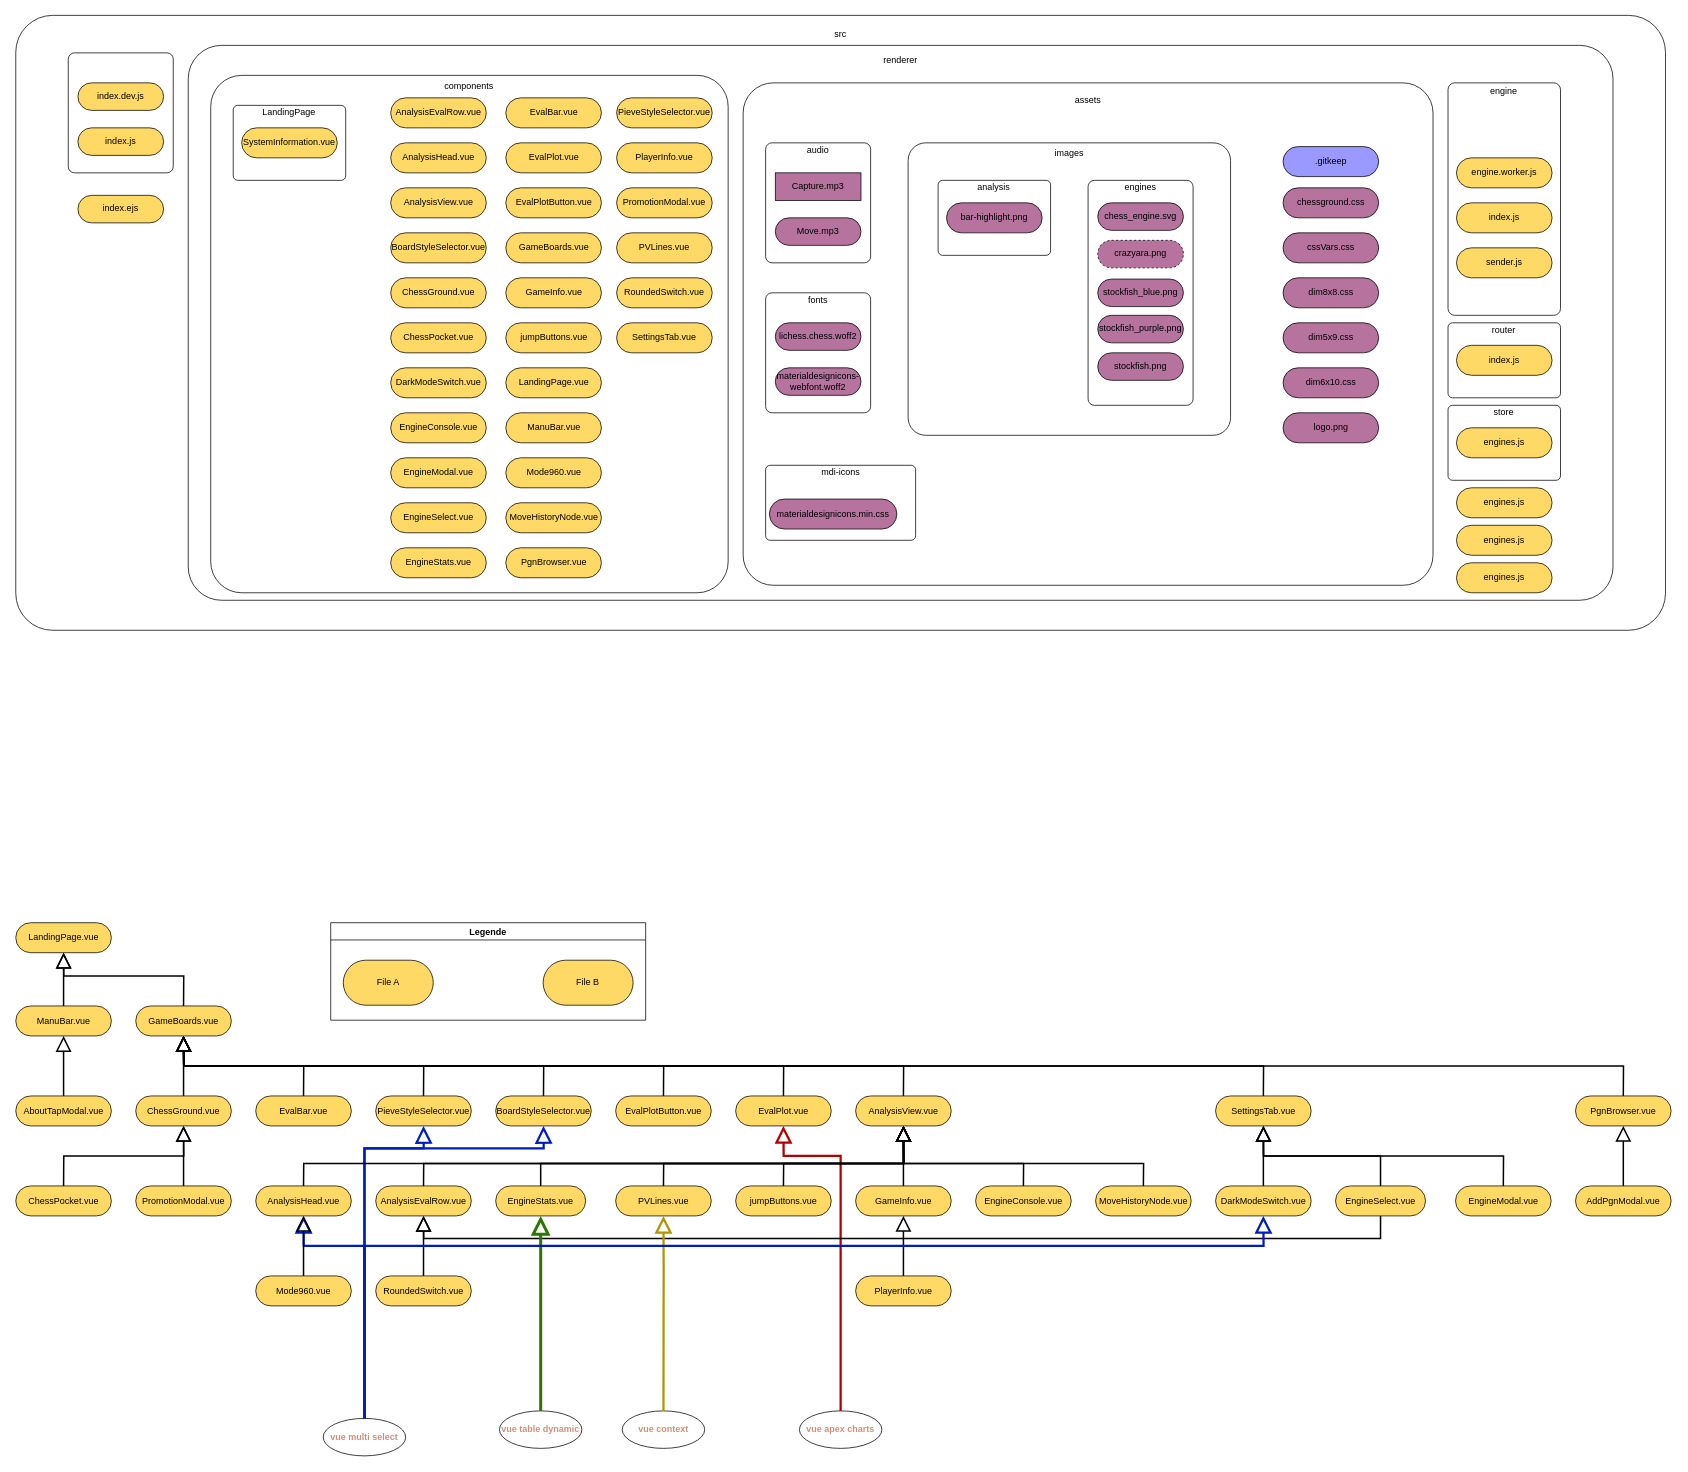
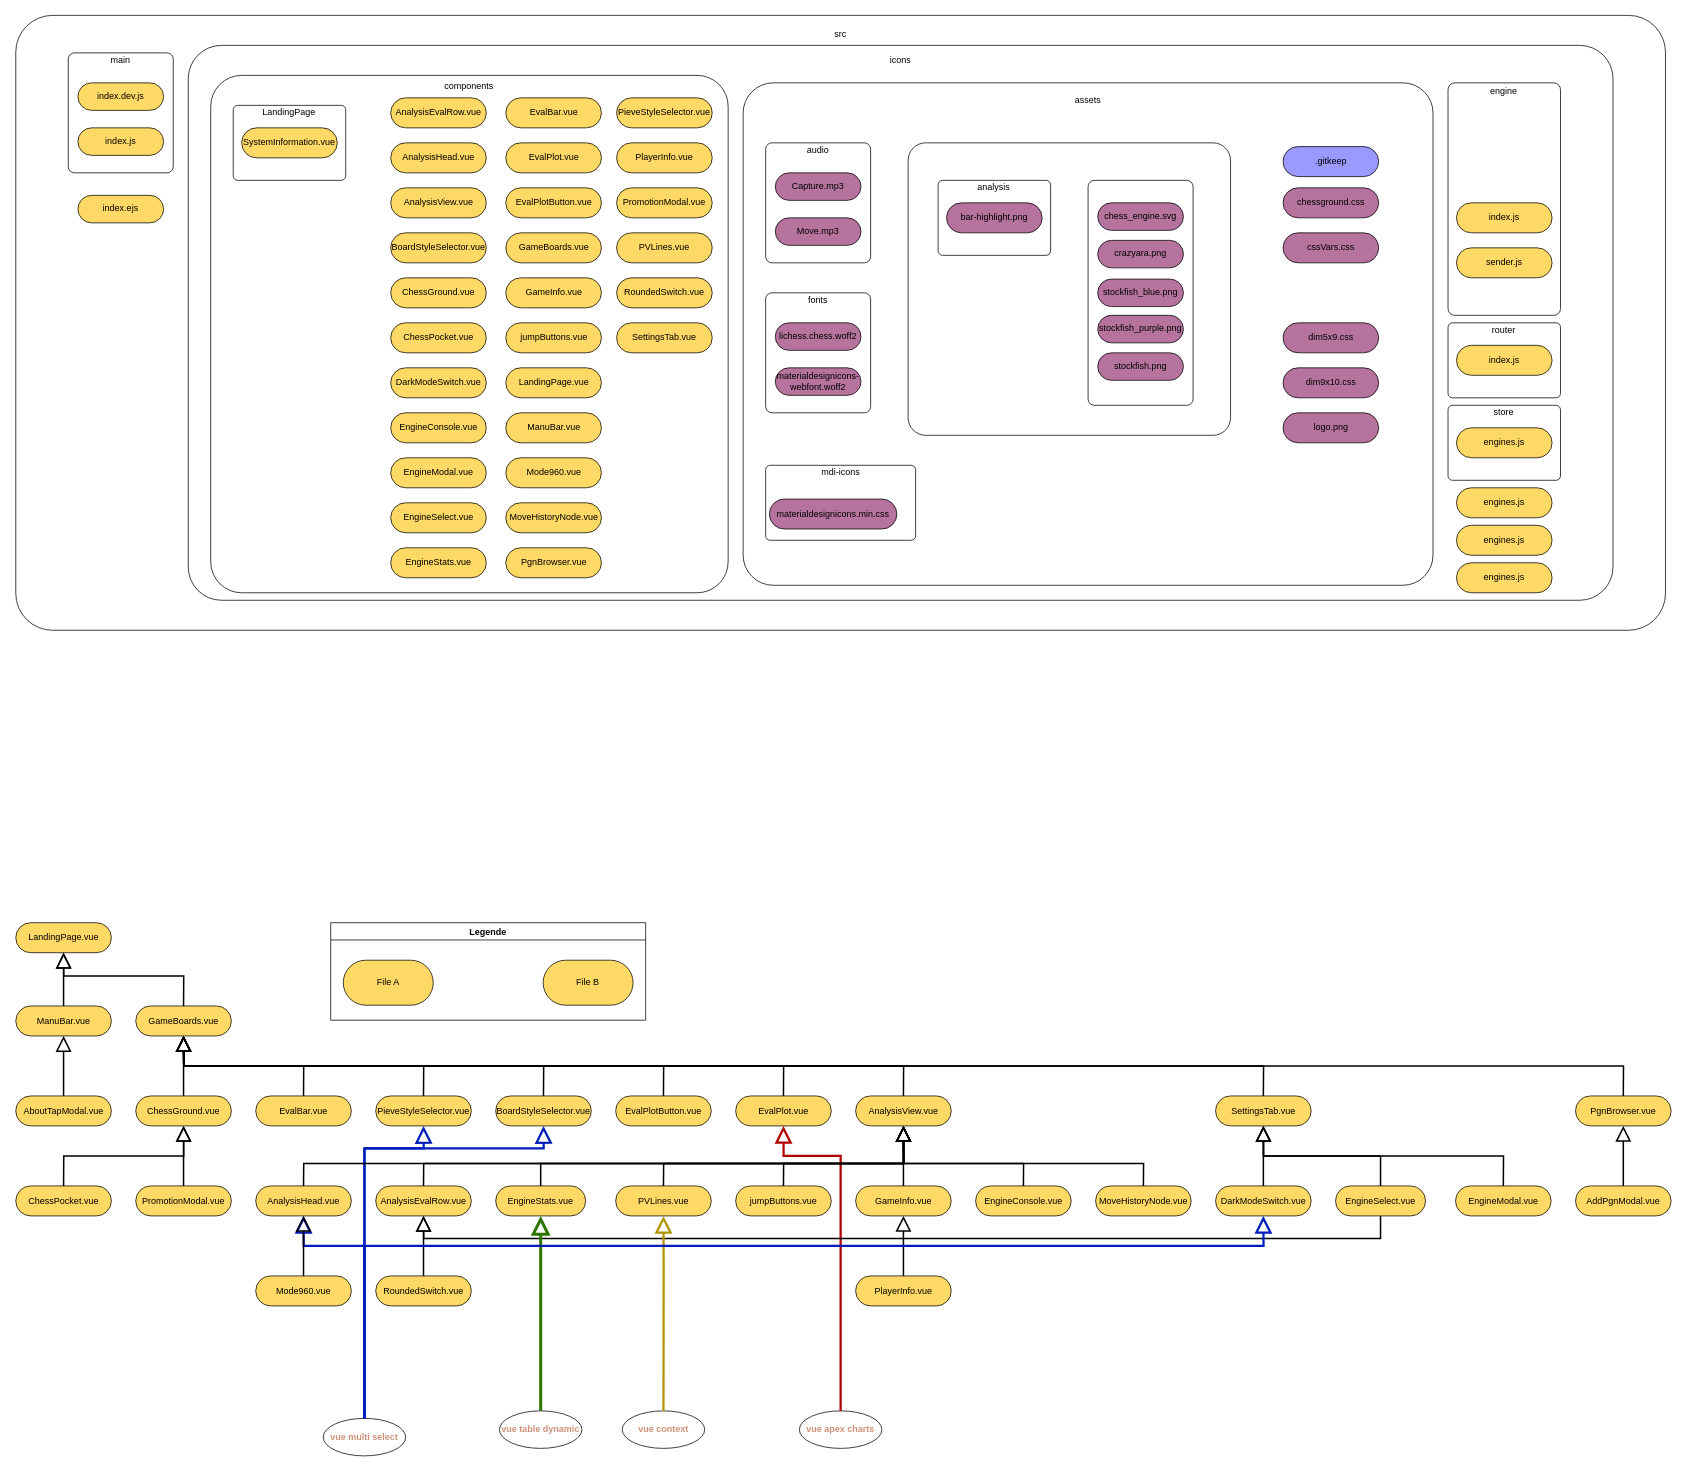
node "main": added
node "renderer": label "renderer" -> "icons"
node "images": removed
node "engine.worker.js": removed
node "Capture.mp3": shape rectangle -> rounded rectangle
node "engines": removed
node "crazyara.png": style dashed -> solid
node "dim8x8.css": removed
node "dim6x10.css": label "dim6x10.css" -> "dim9x10.css"
